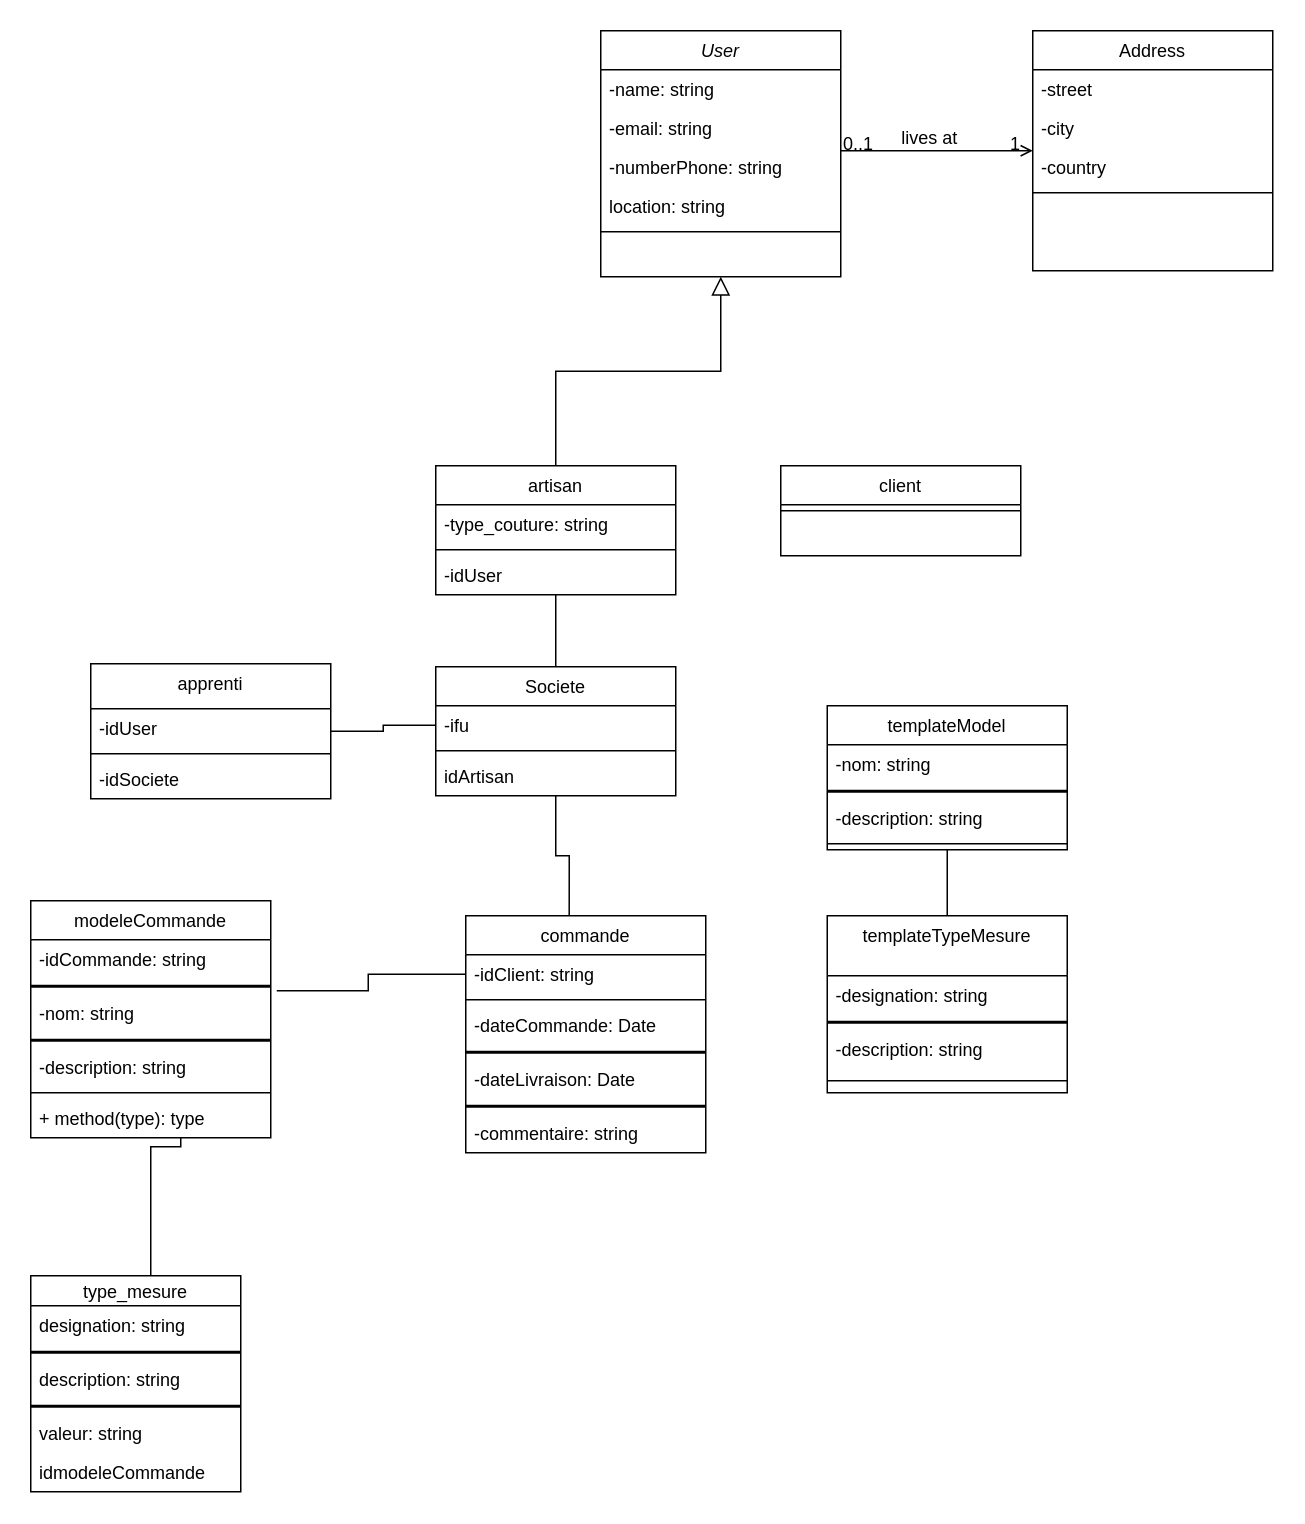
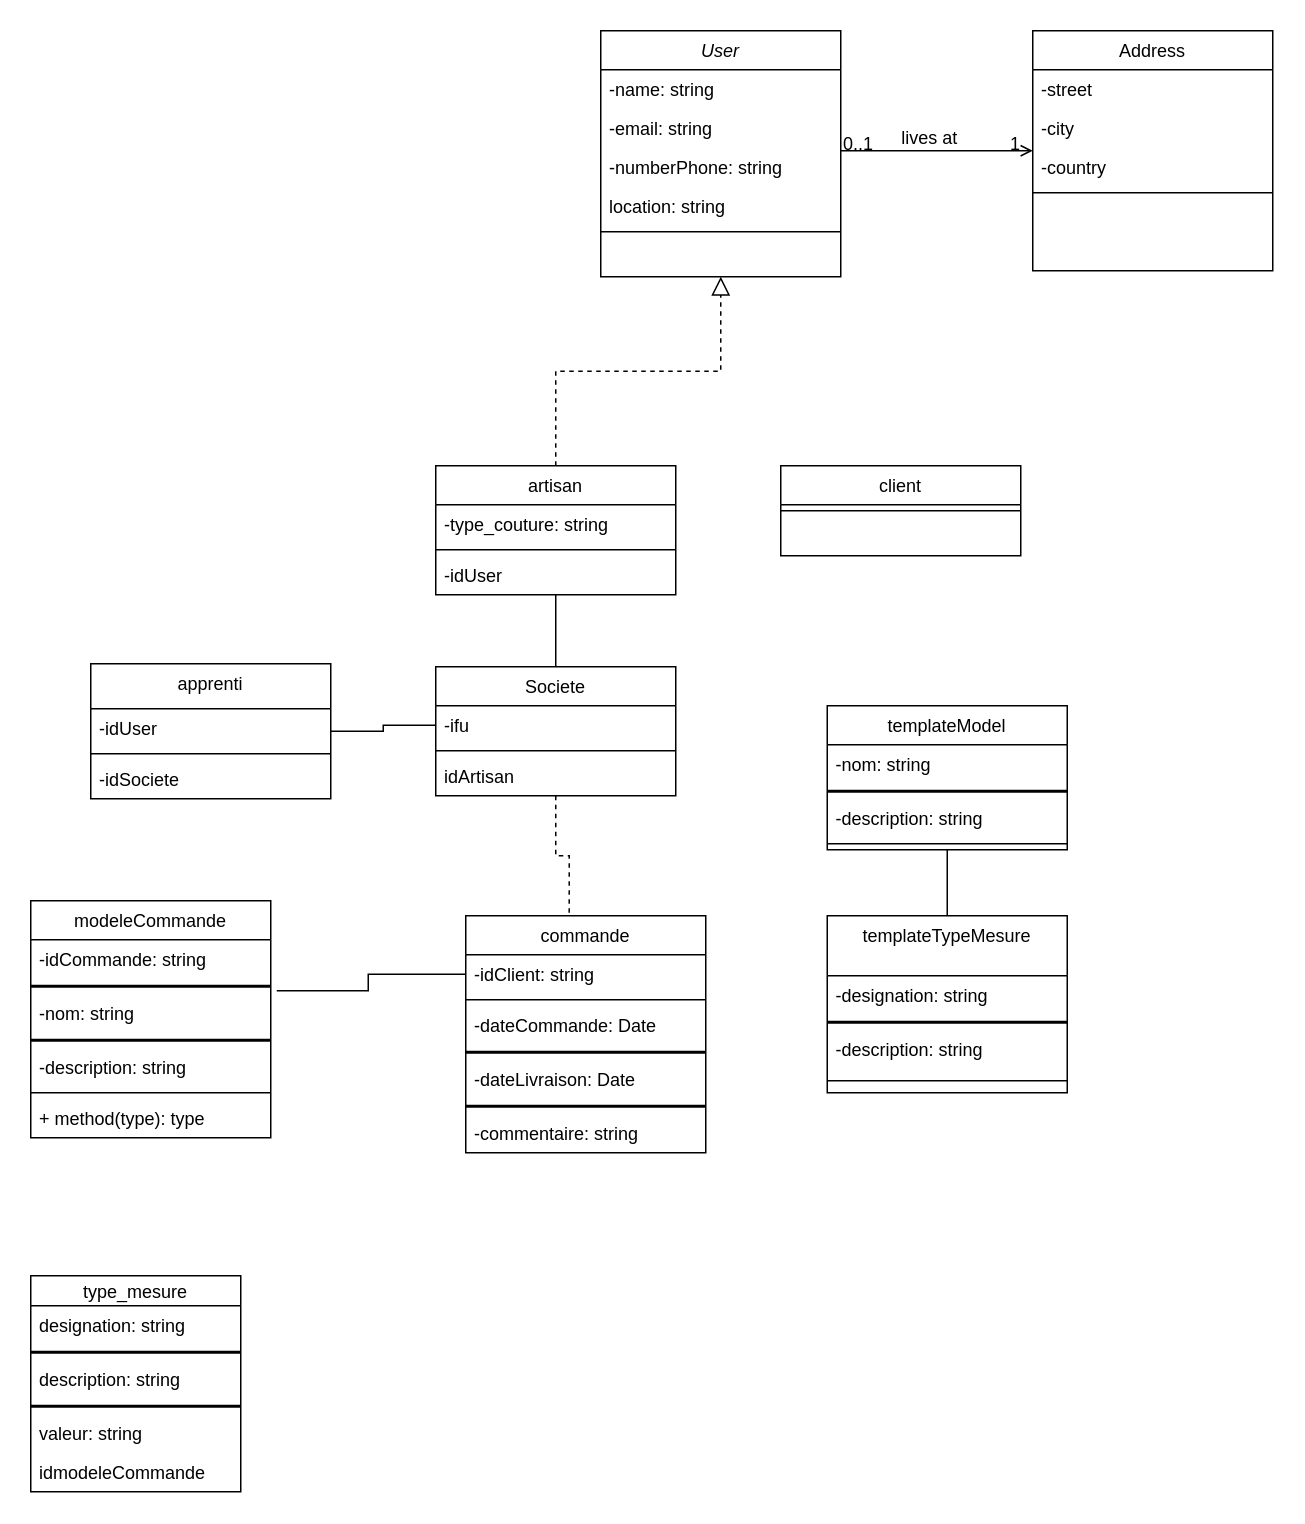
edge "artisan" -> "User": style solid -> dashed
edge "Societe" -- "commande": style solid -> dashed
edge "+ method(type): type" -- "type_mesure": removed
